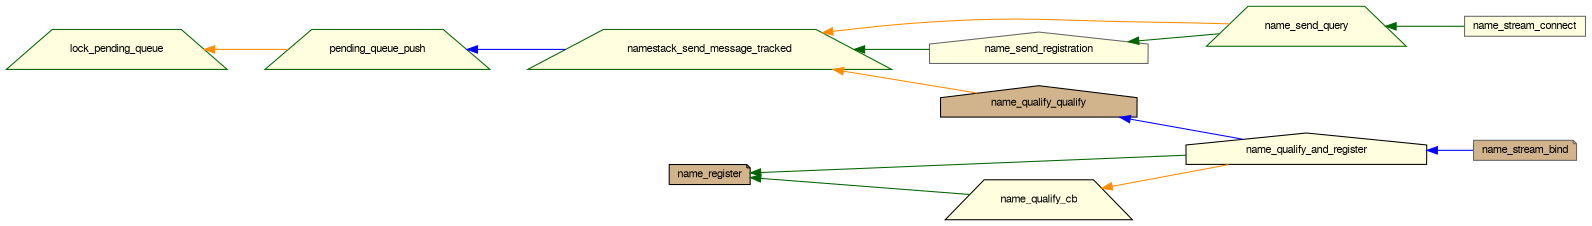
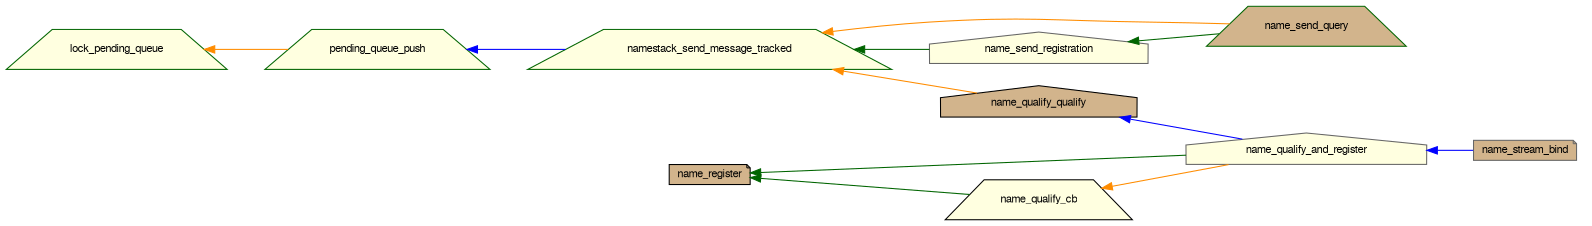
node "name_send_query": fillcolor lightyellow -> tan
node "name_stream_connect": removed
node "name_qualify_and_register": color black -> gray40
